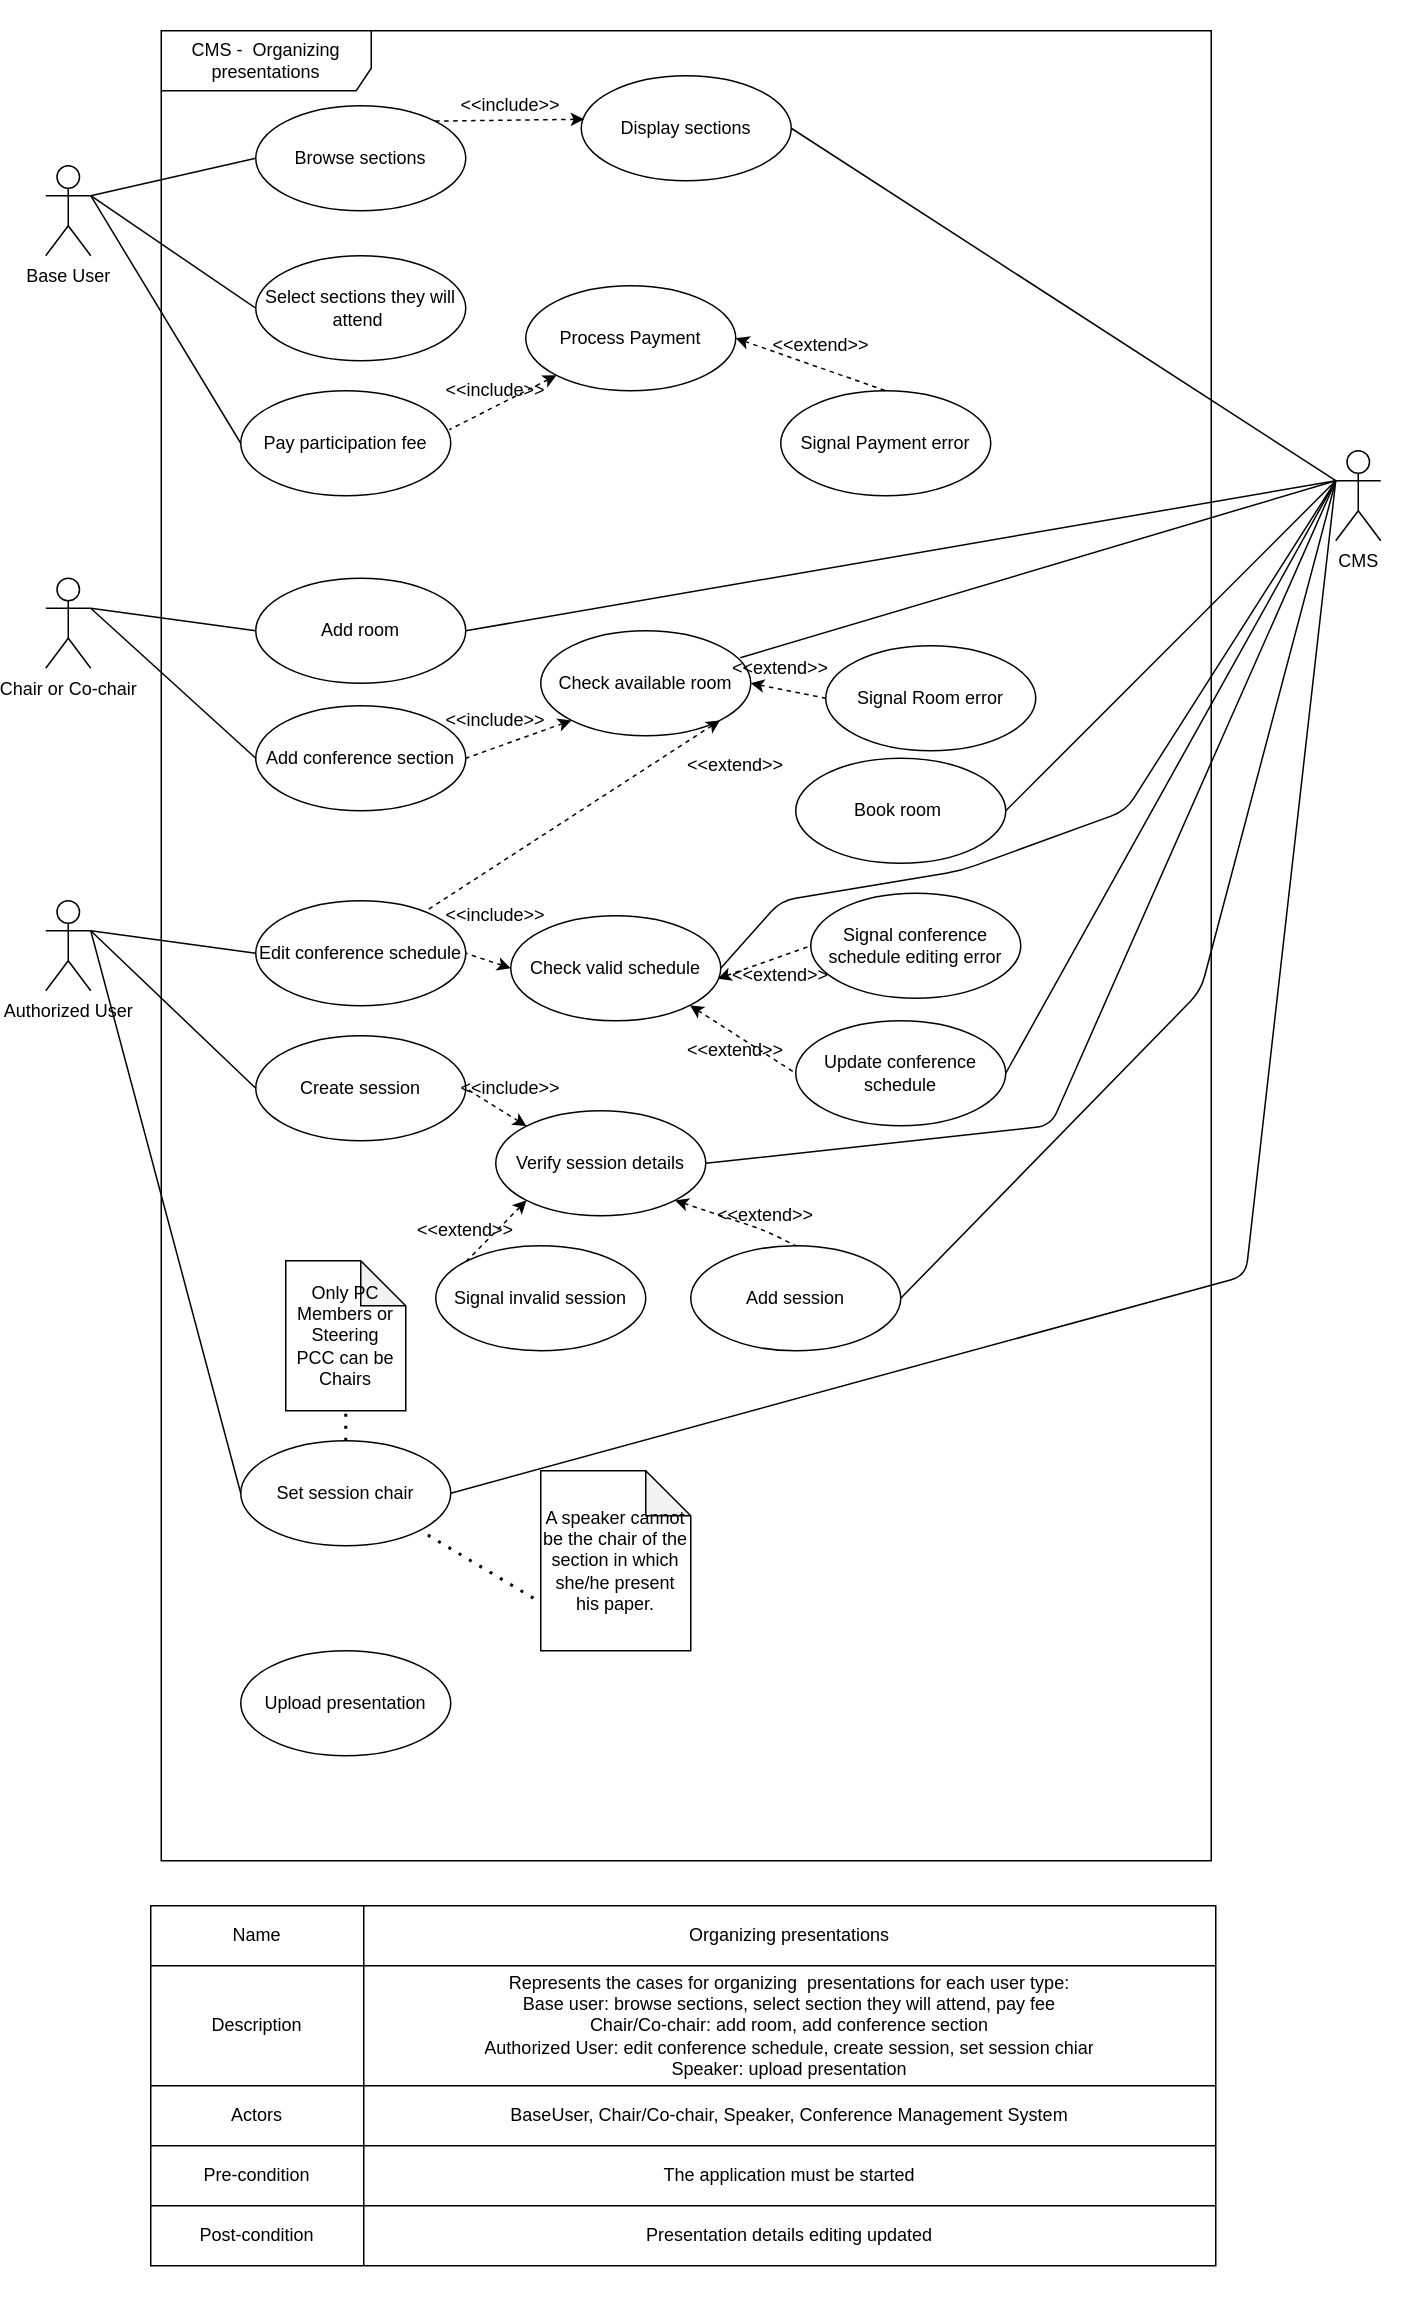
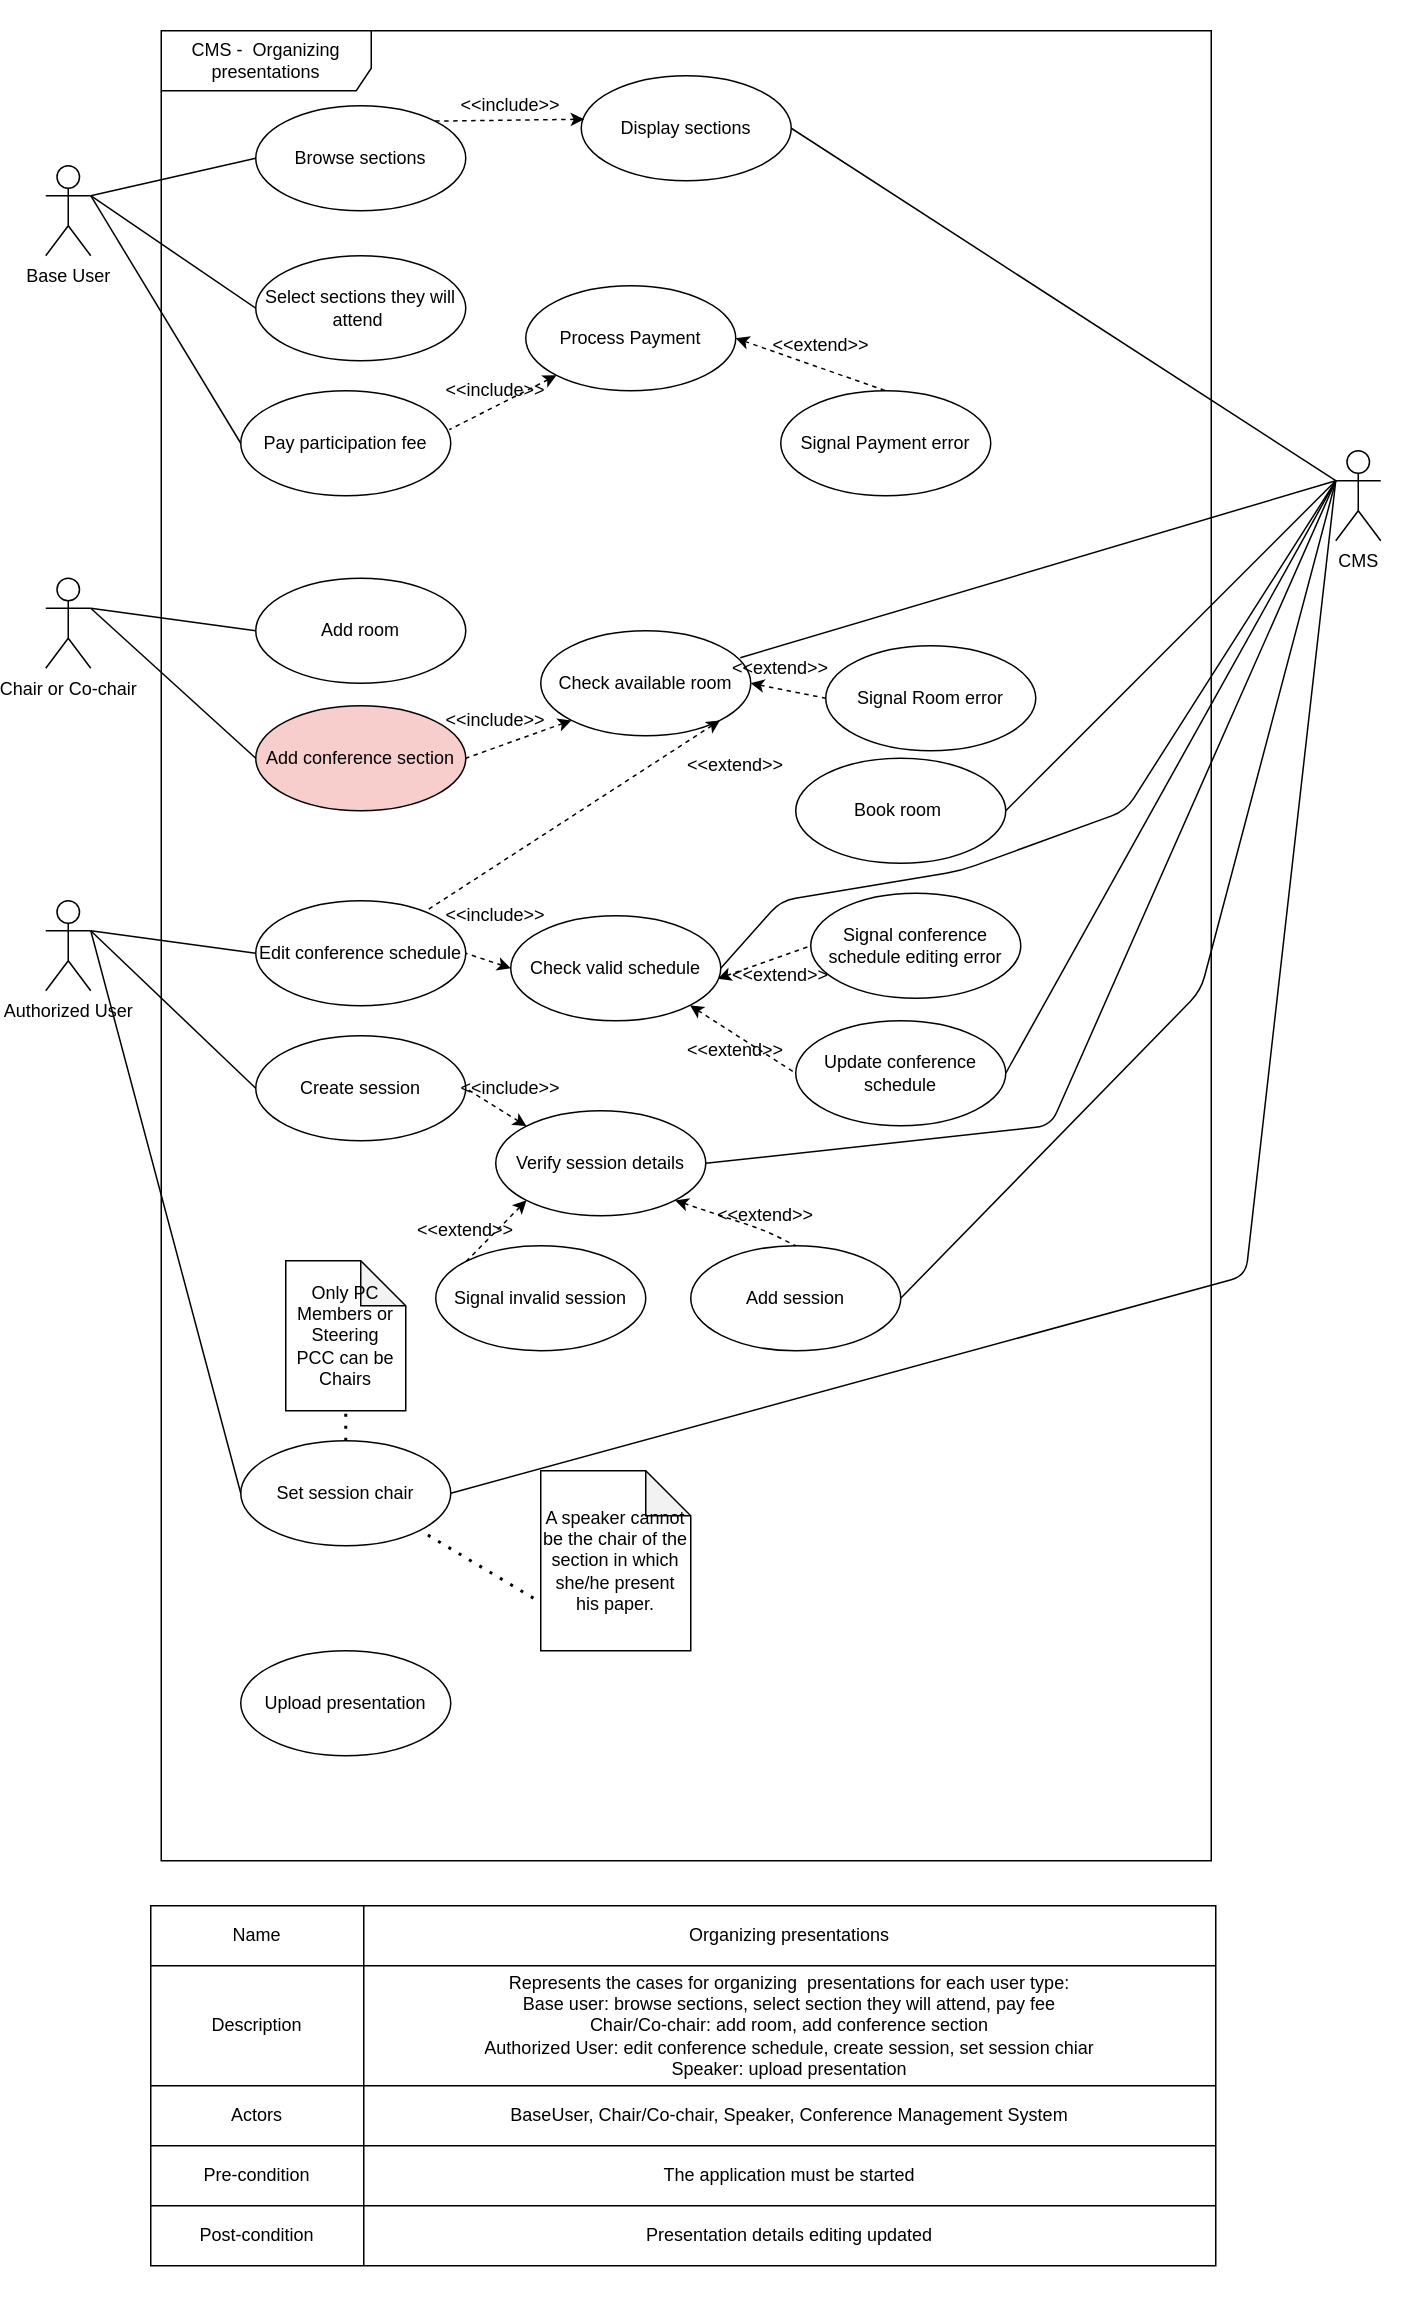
edge "CMS" -- "Add room": removed
node "Add conference section": fillcolor #ffffff -> #f8cecc
